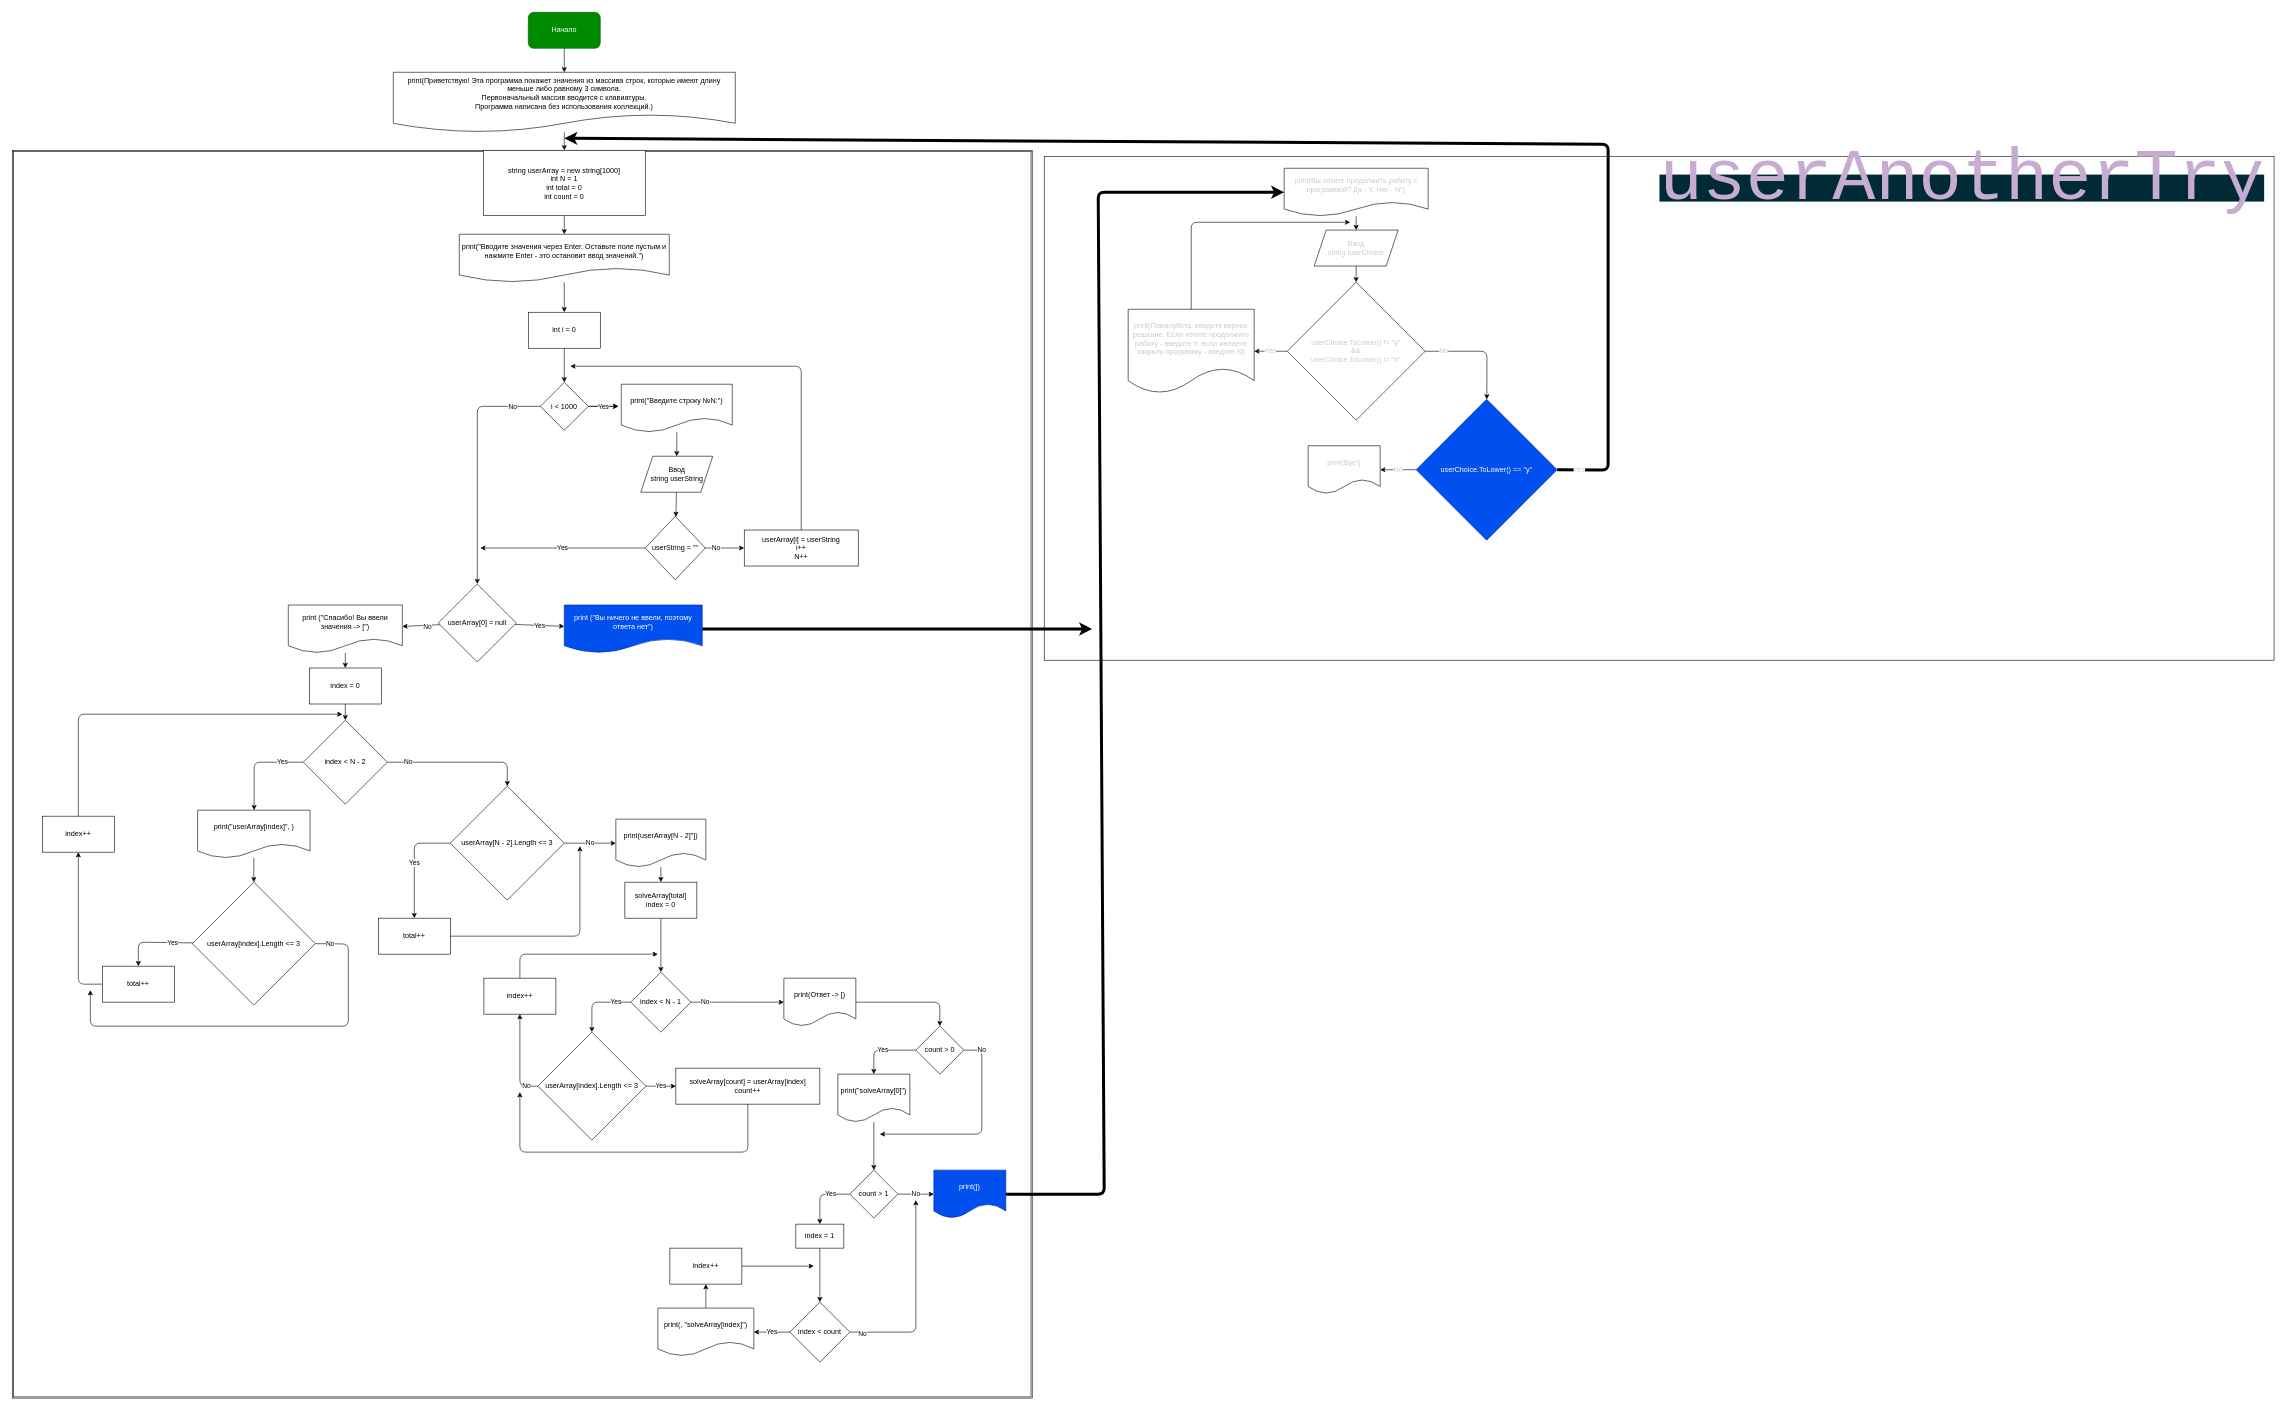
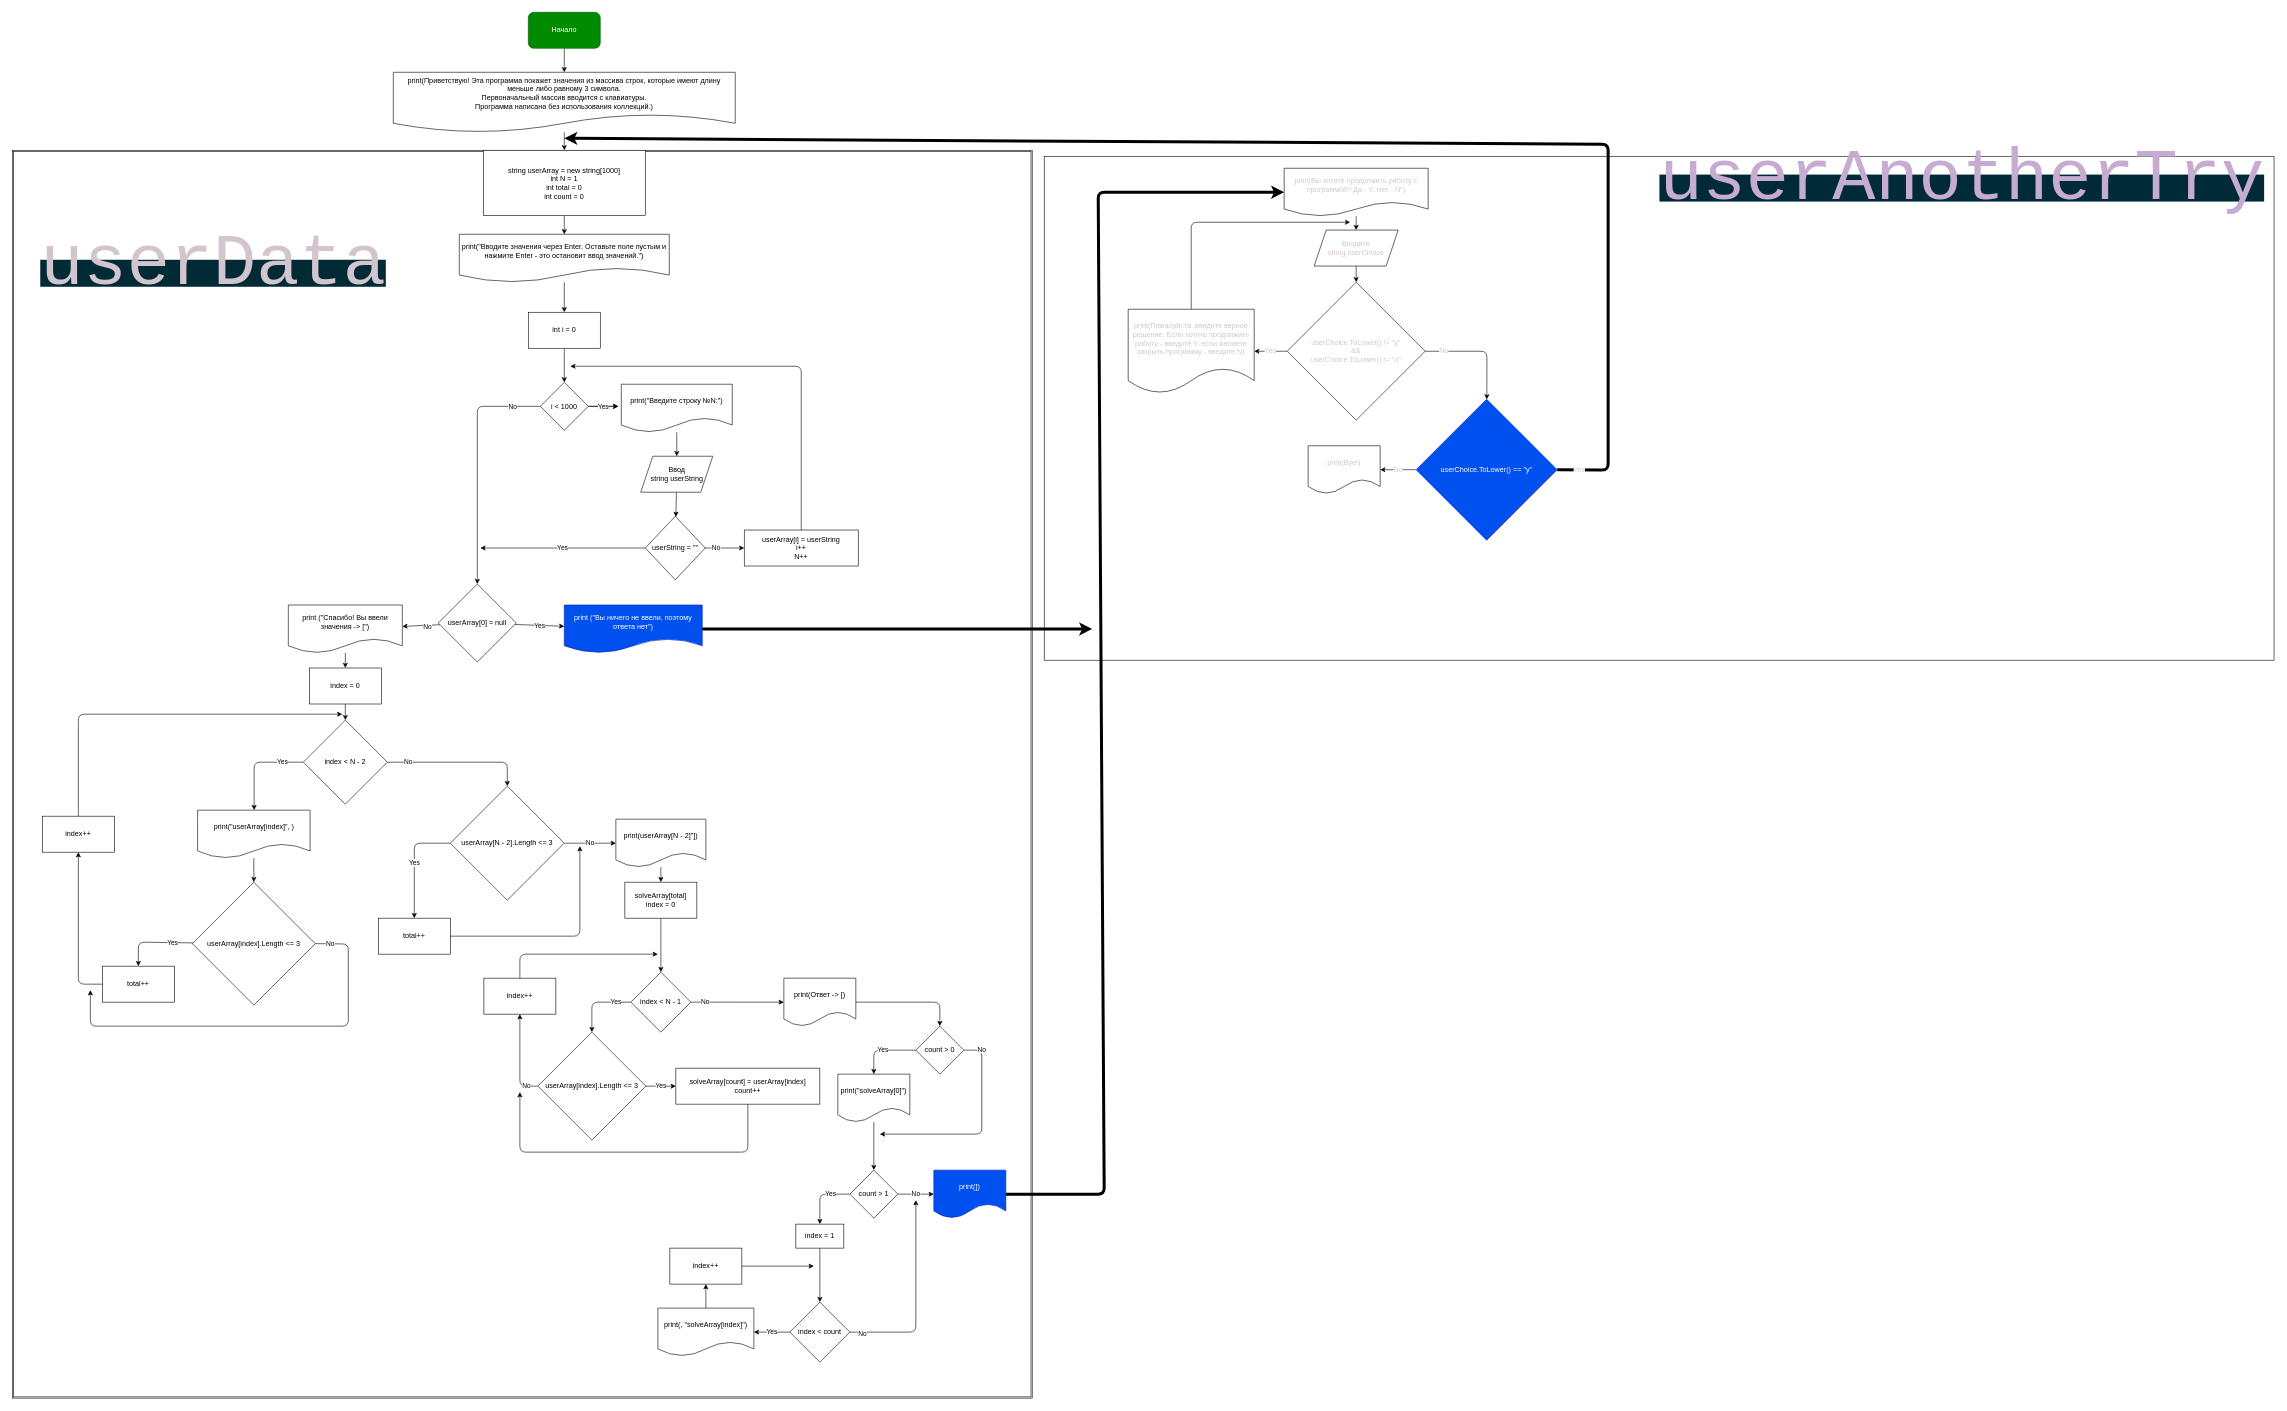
node "Ввод string userChoice": label "Ввод string userChoice" -> "Вводите string userChoice"
node "userData": added
